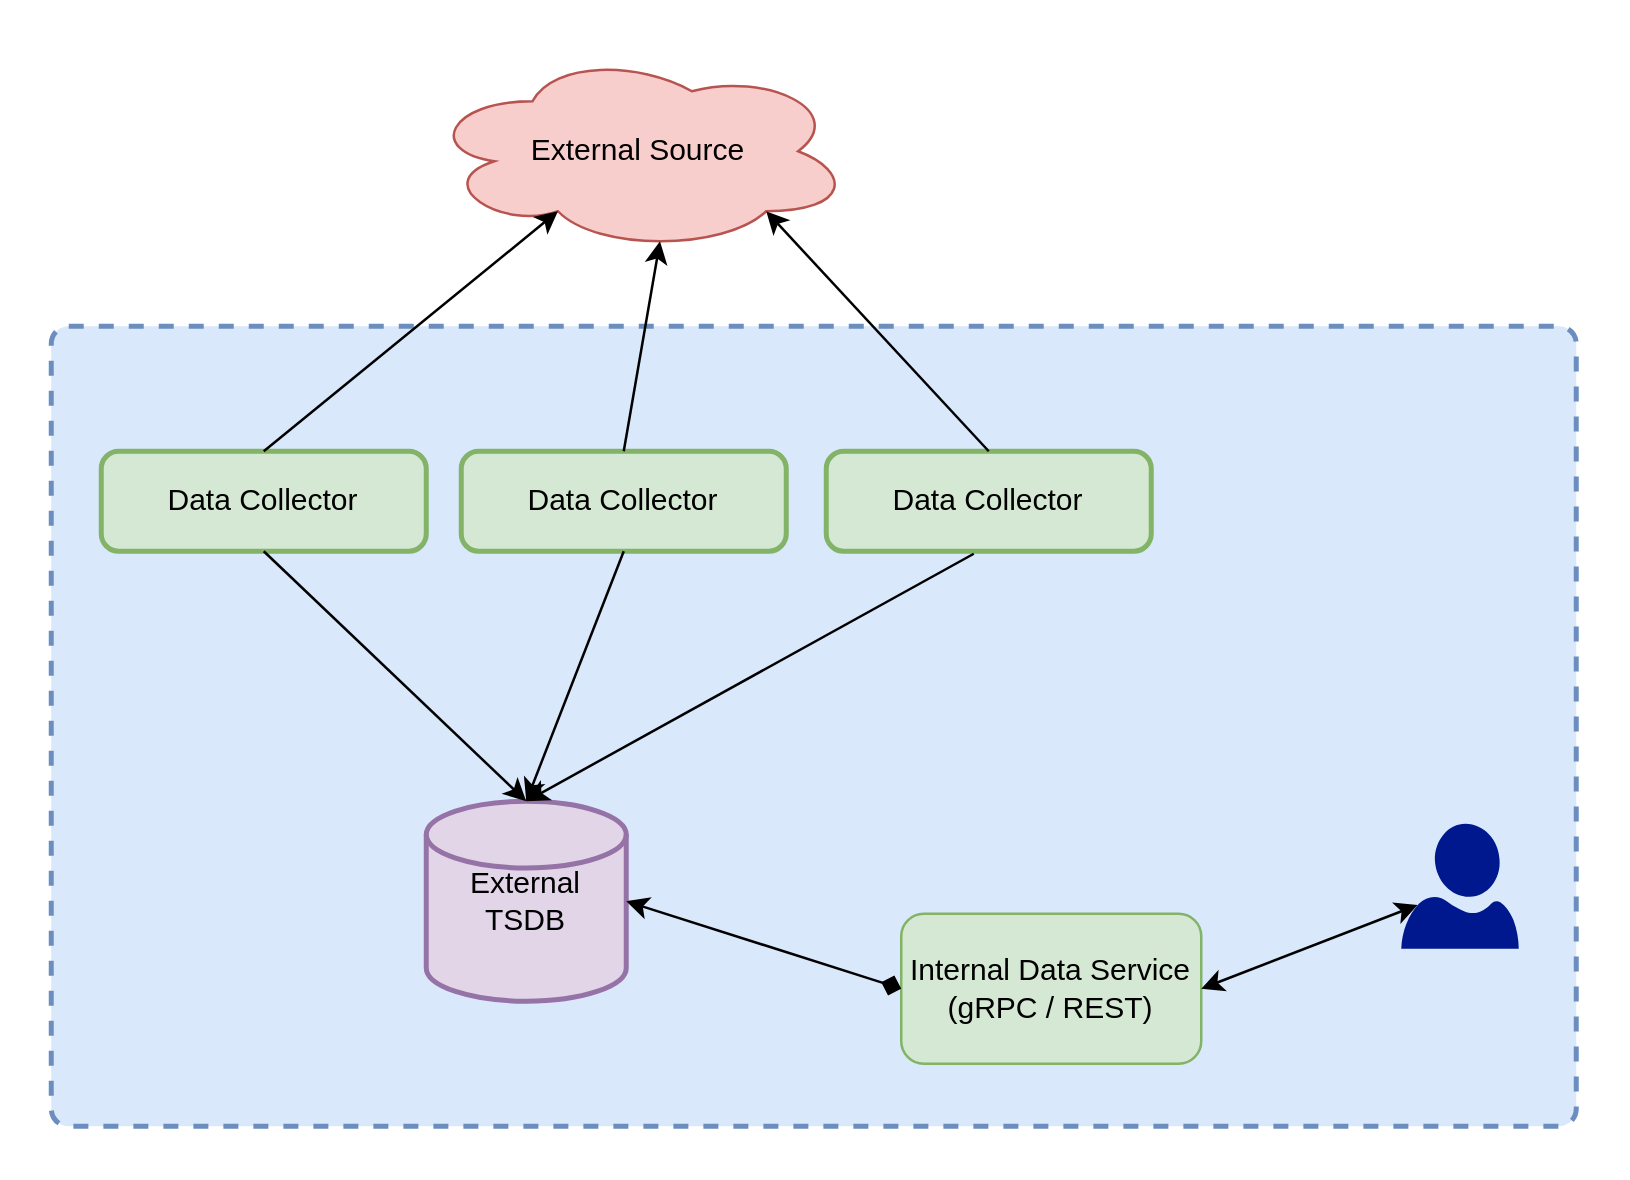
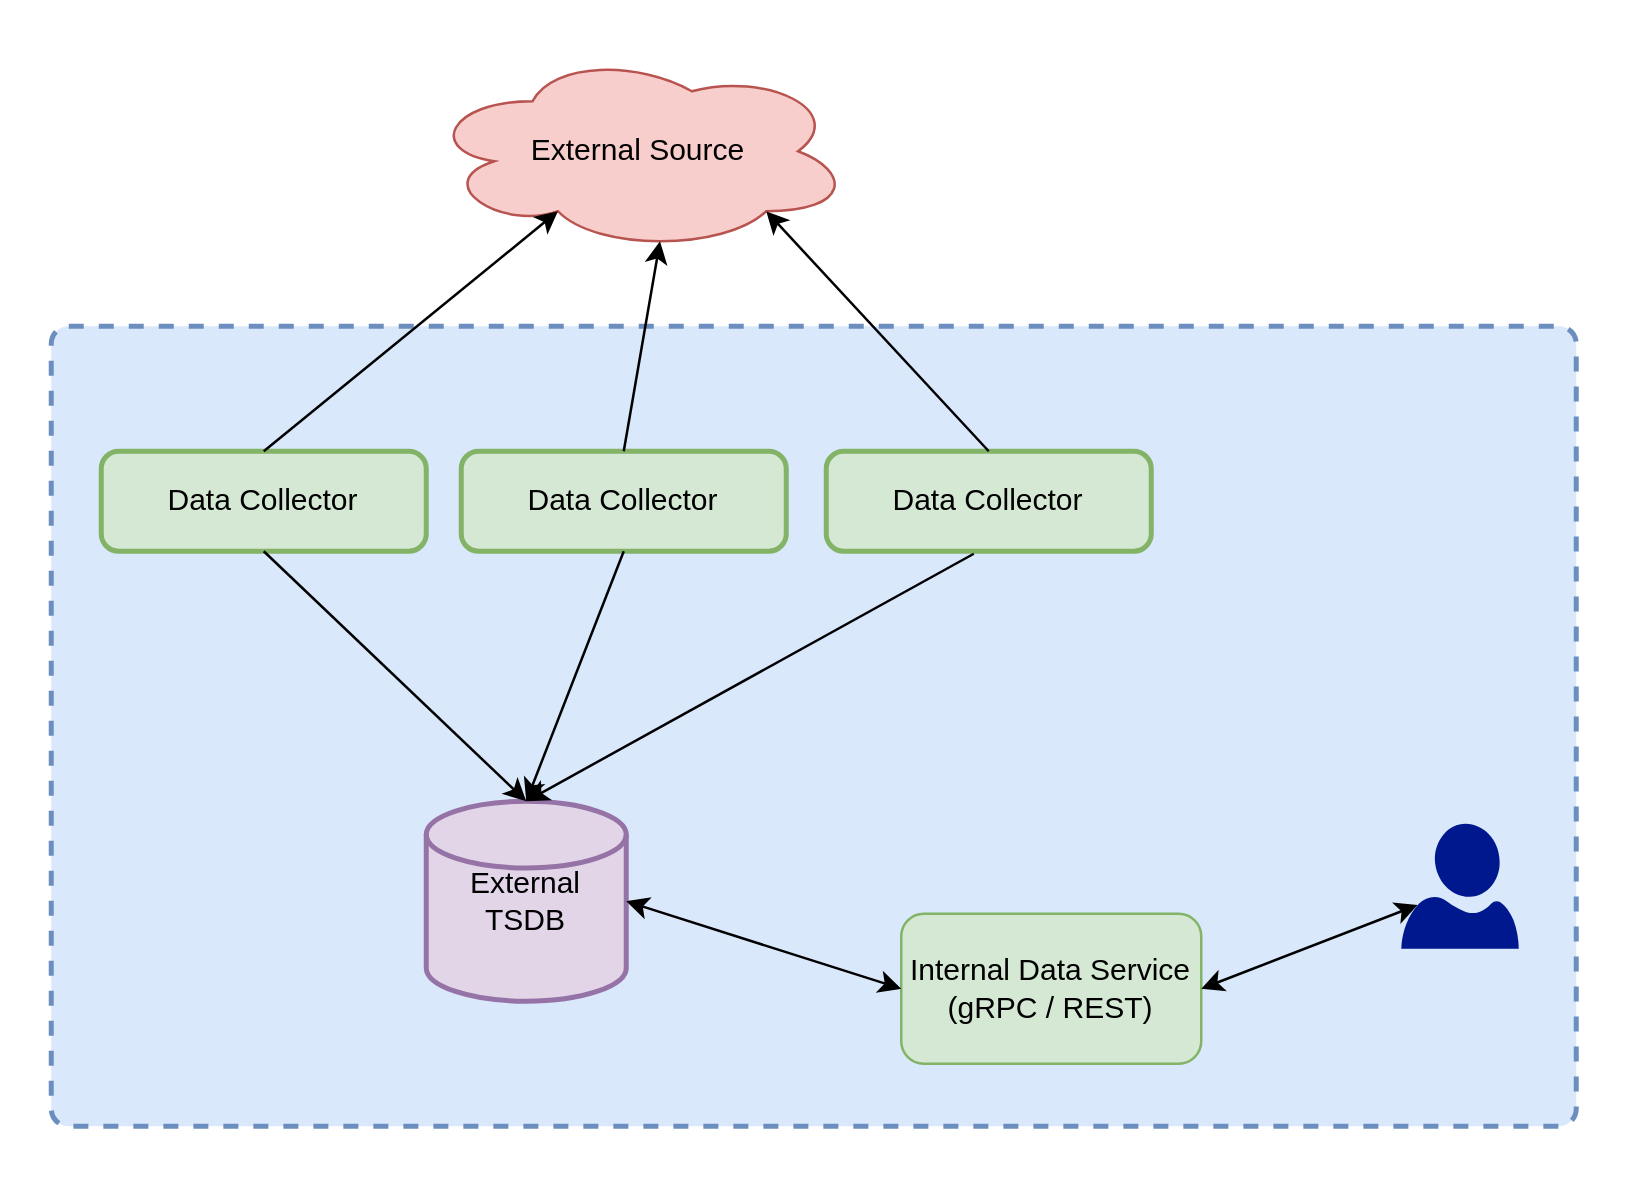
edge "External TSDB" -- "Internal Data Service (gRPC / REST)": arrowhead diamond -> classic
